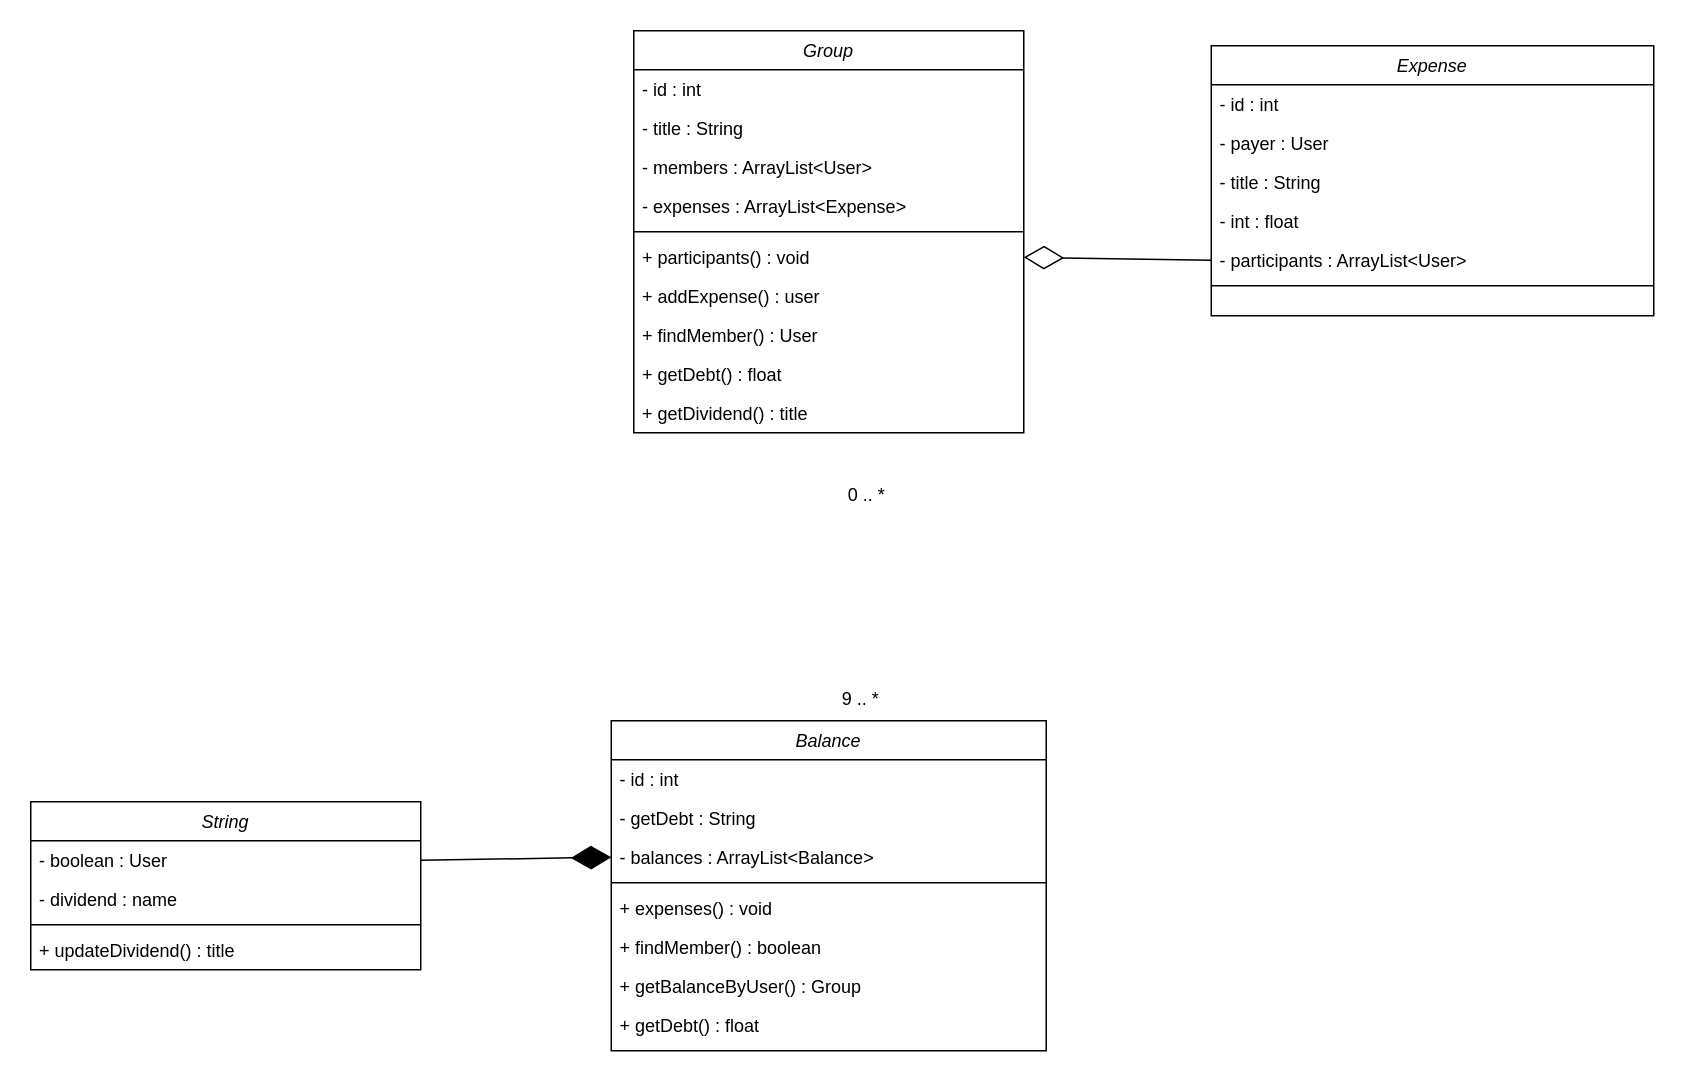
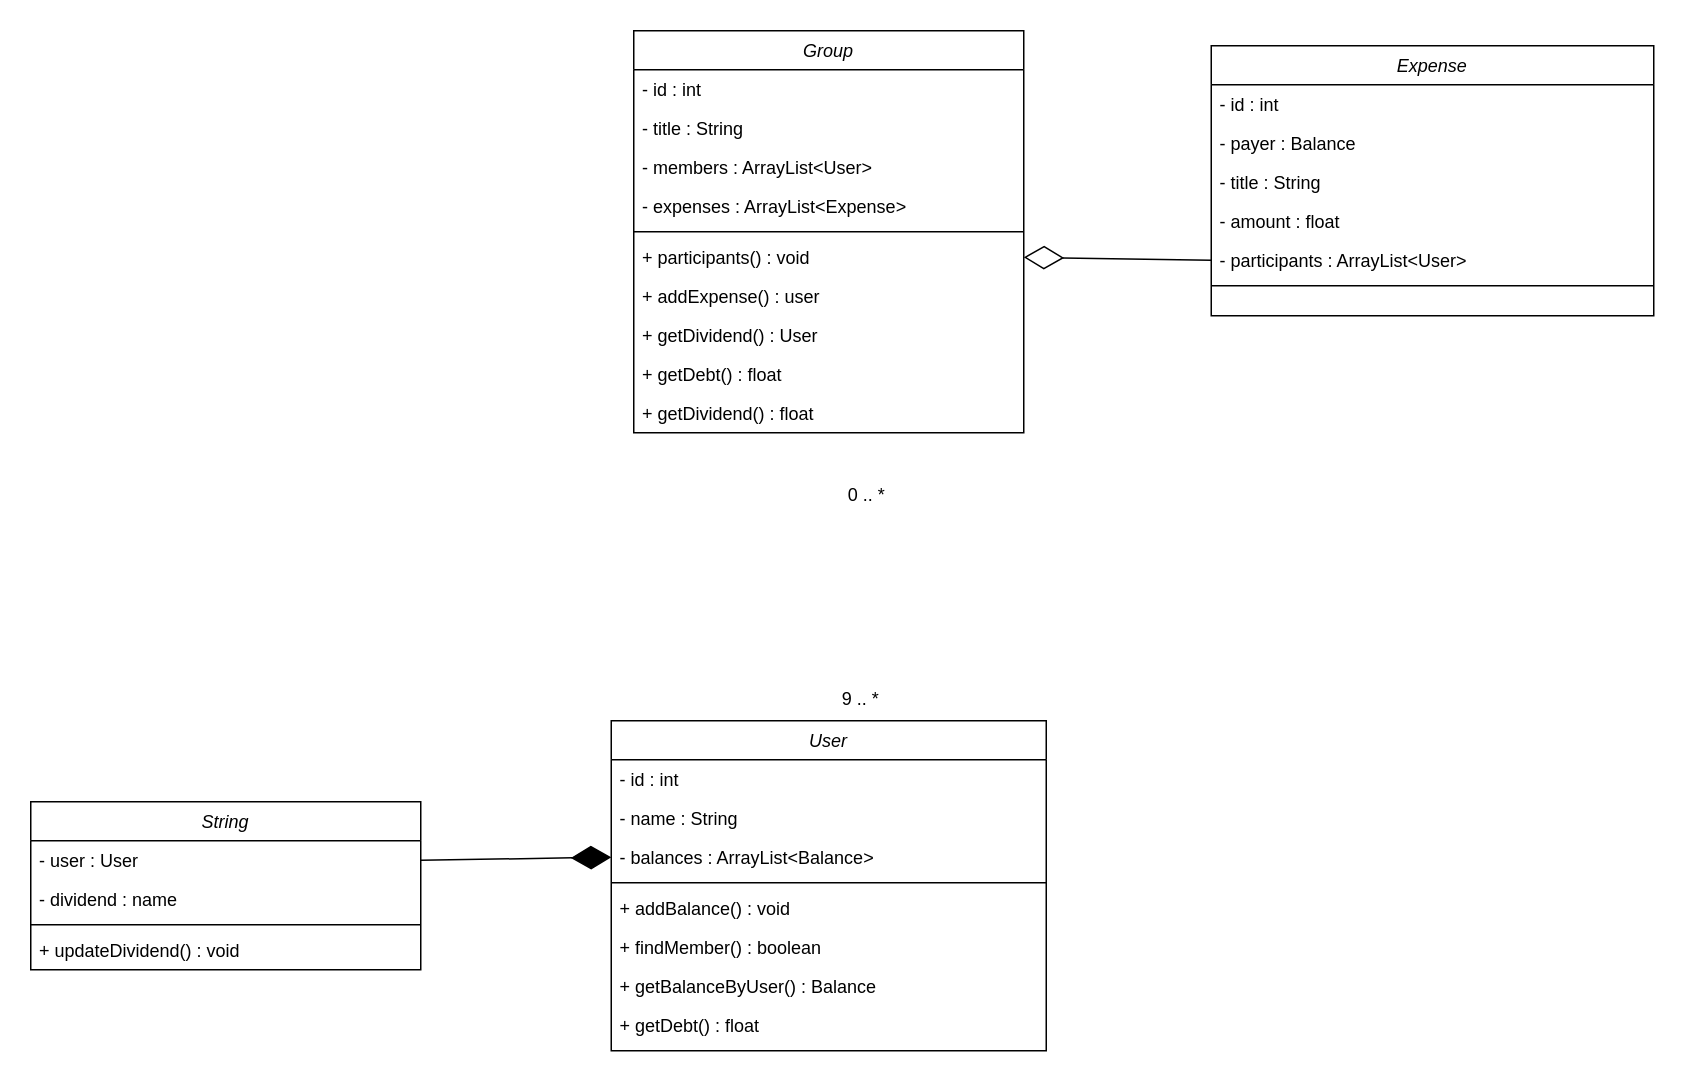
node "- payer : User": label "- payer : User" -> "- payer : Balance"
node "- int : float": label "- int : float" -> "- amount : float"
node "+ findMember() : User": label "+ findMember() : User" -> "+ getDividend() : User"
node "+ getDividend() : title": label "+ getDividend() : title" -> "+ getDividend() : float"
node "Balance": label "Balance" -> "User"
node "- getDebt : String": label "- getDebt : String" -> "- name : String"
node "- boolean : User": label "- boolean : User" -> "- user : User"
node "+ expenses() : void": label "+ expenses() : void" -> "+ addBalance() : void"
node "+ updateDividend() : title": label "+ updateDividend() : title" -> "+ updateDividend() : void"
node "+ getBalanceByUser() : Group": label "+ getBalanceByUser() : Group" -> "+ getBalanceByUser() : Balance"
